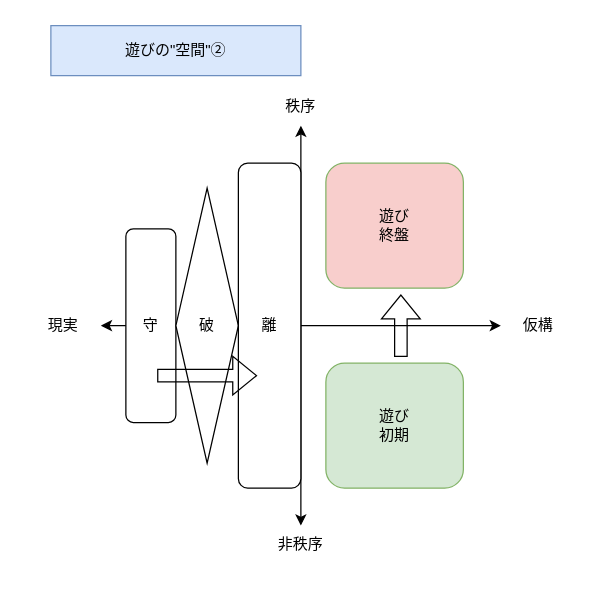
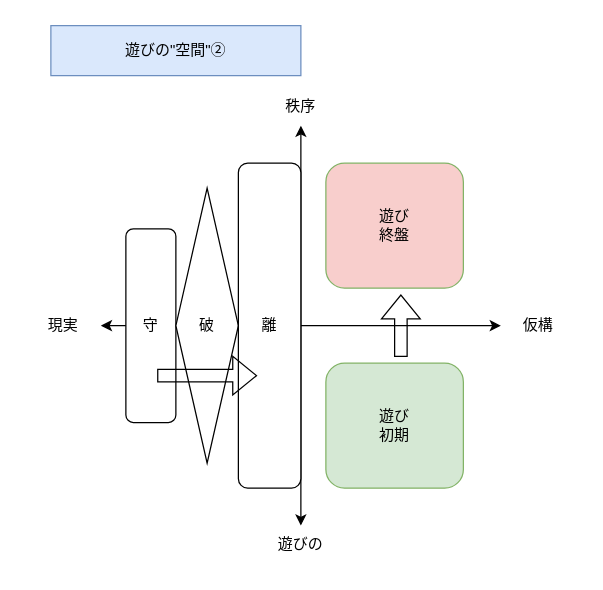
node "非秩序": label "非秩序" -> "遊びの"
